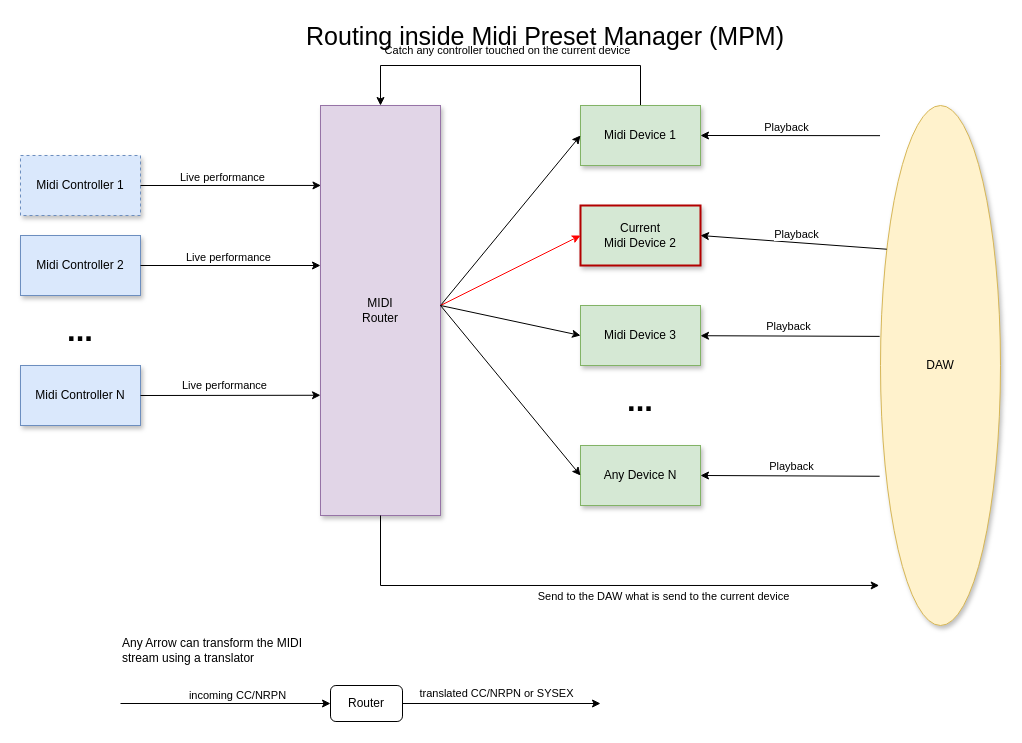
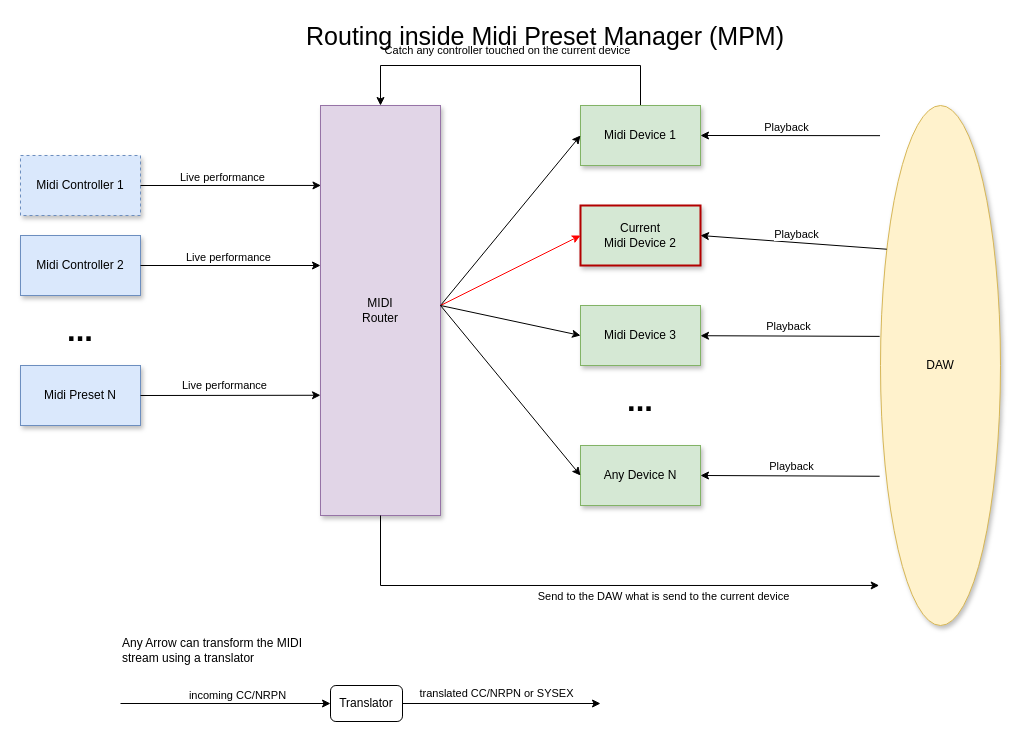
node "Midi Controller N": label "Midi Controller N" -> "Midi Preset N"
node "Router": label "Router" -> "Translator"
